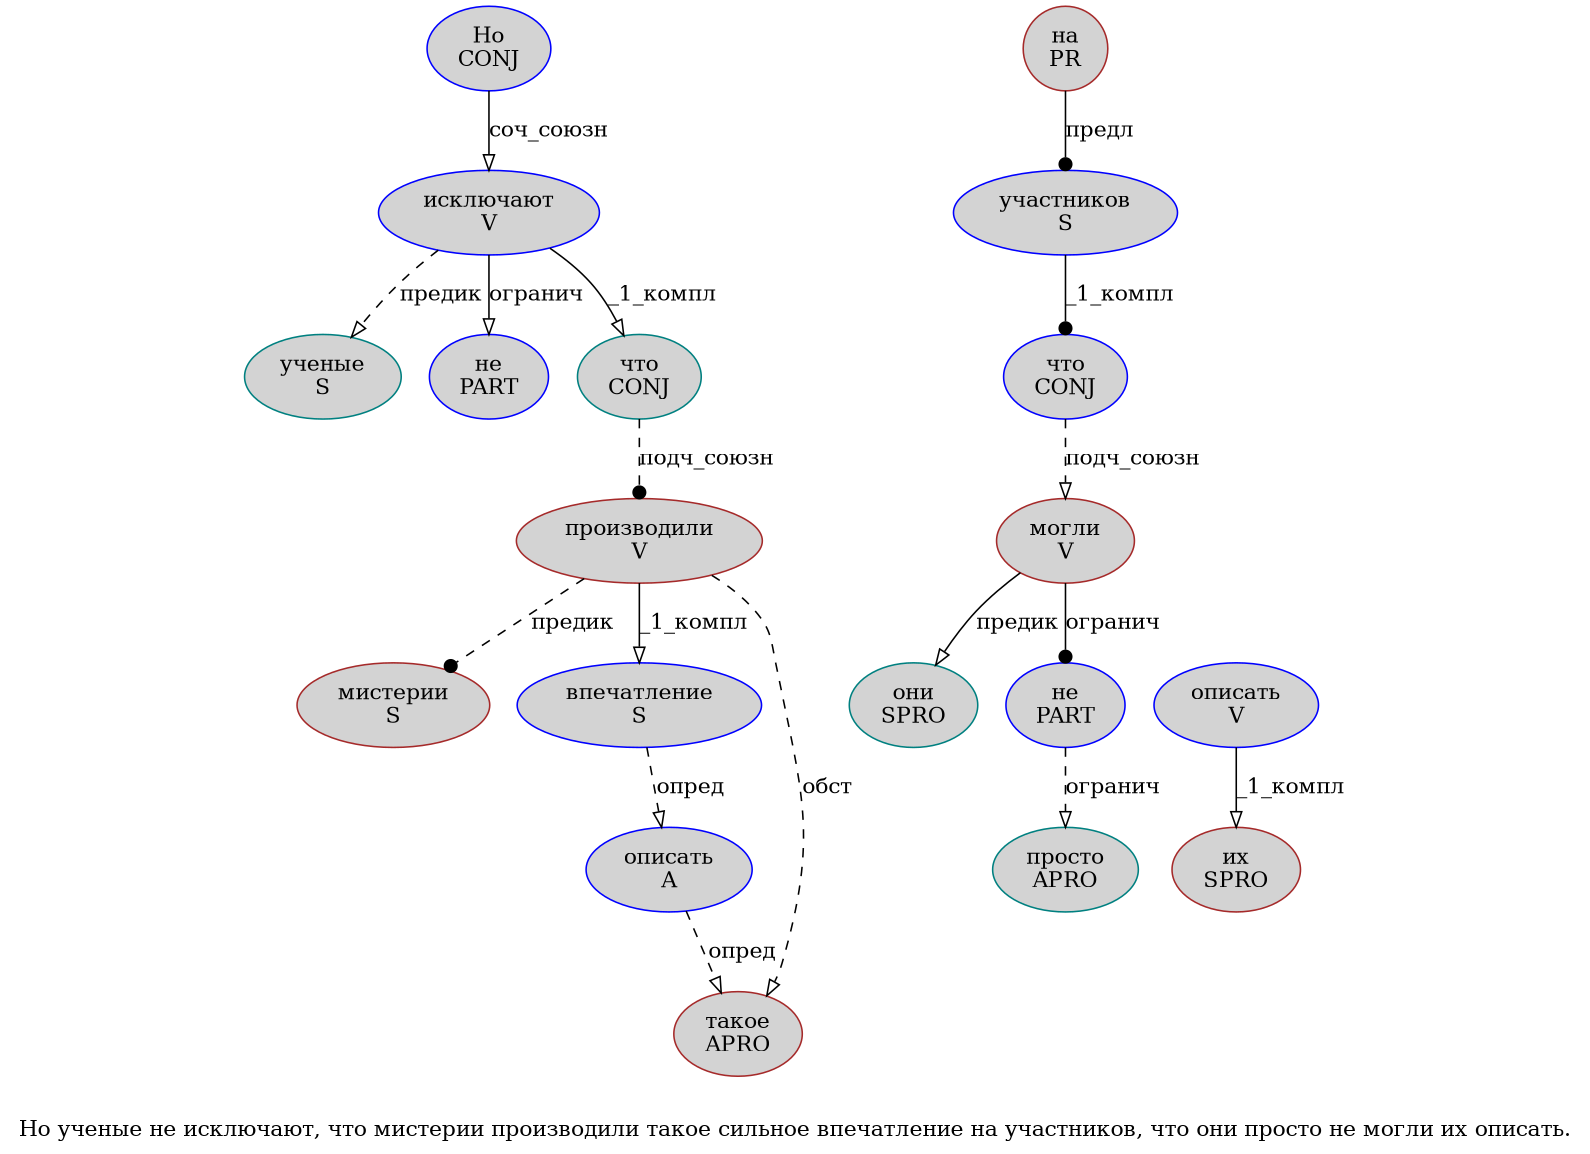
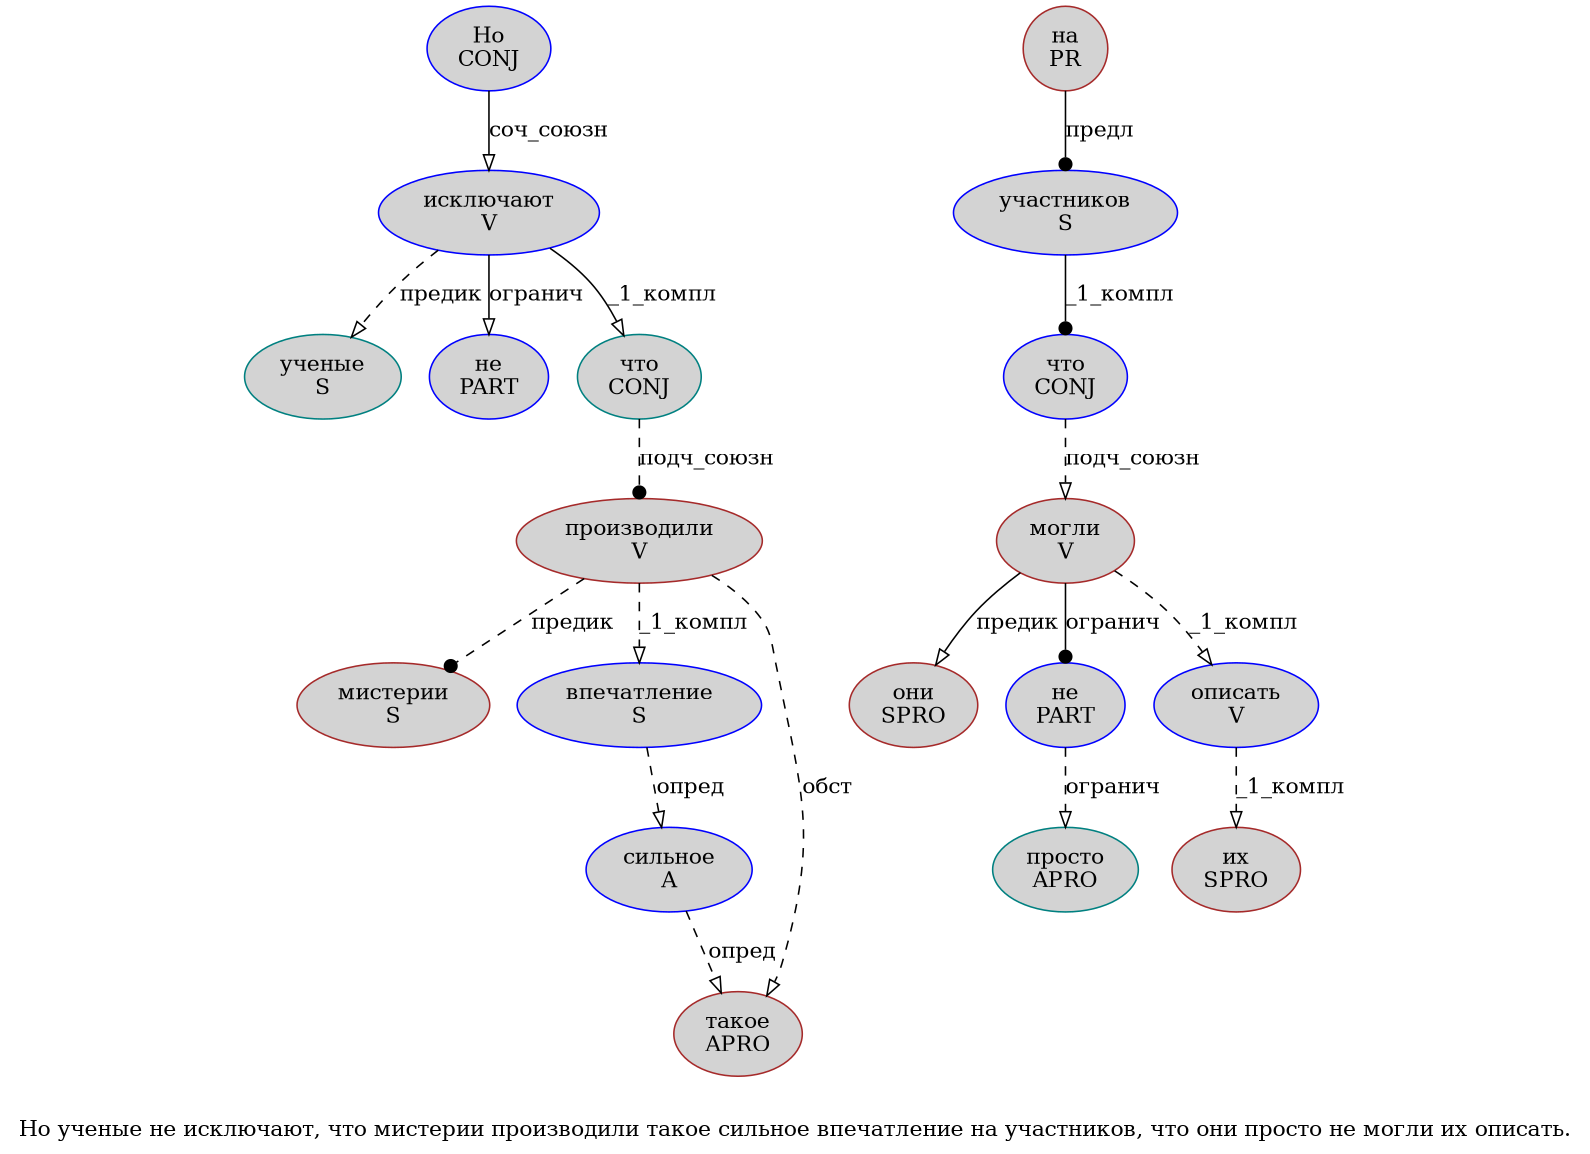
edge "могли V" -> "описать V": added, label "_1_компл"
edge "производили V" -> "впечатление S": style solid -> dashed
node "они SPRO": color teal -> brown
edge "описать V" -> "их SPRO": style solid -> dashed
node "описать A": label "описать A" -> "сильное A"
